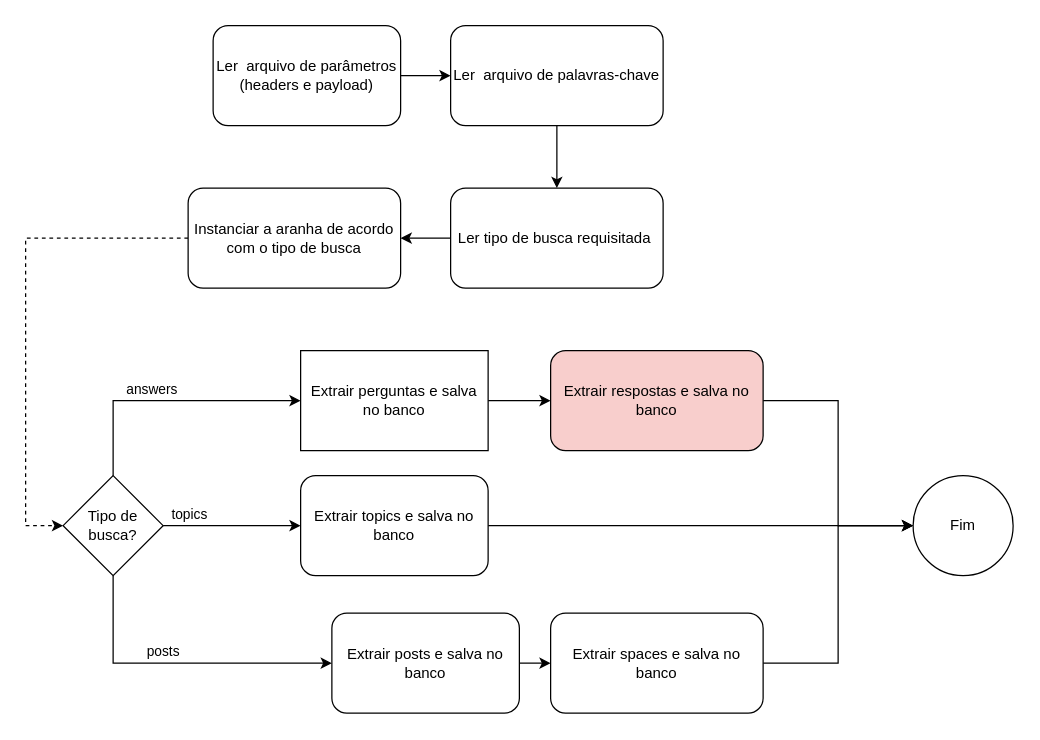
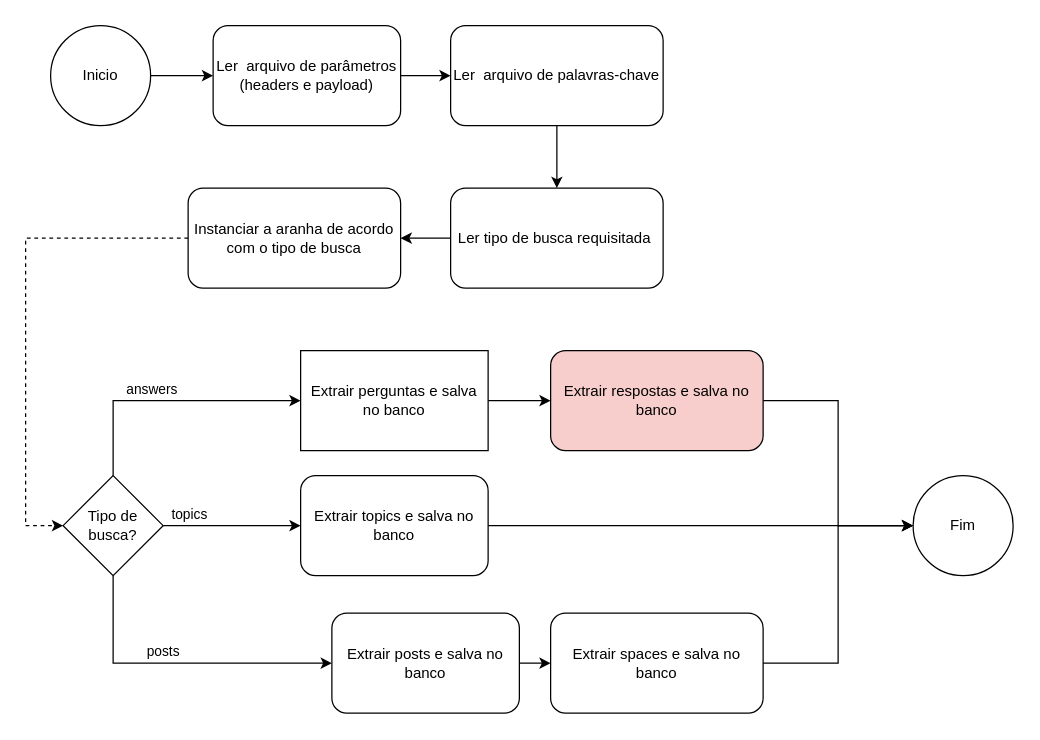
node "Inicio": added
edge "Inicio" -> "Ler arquivo de parâmetros (headers e payload)": added
